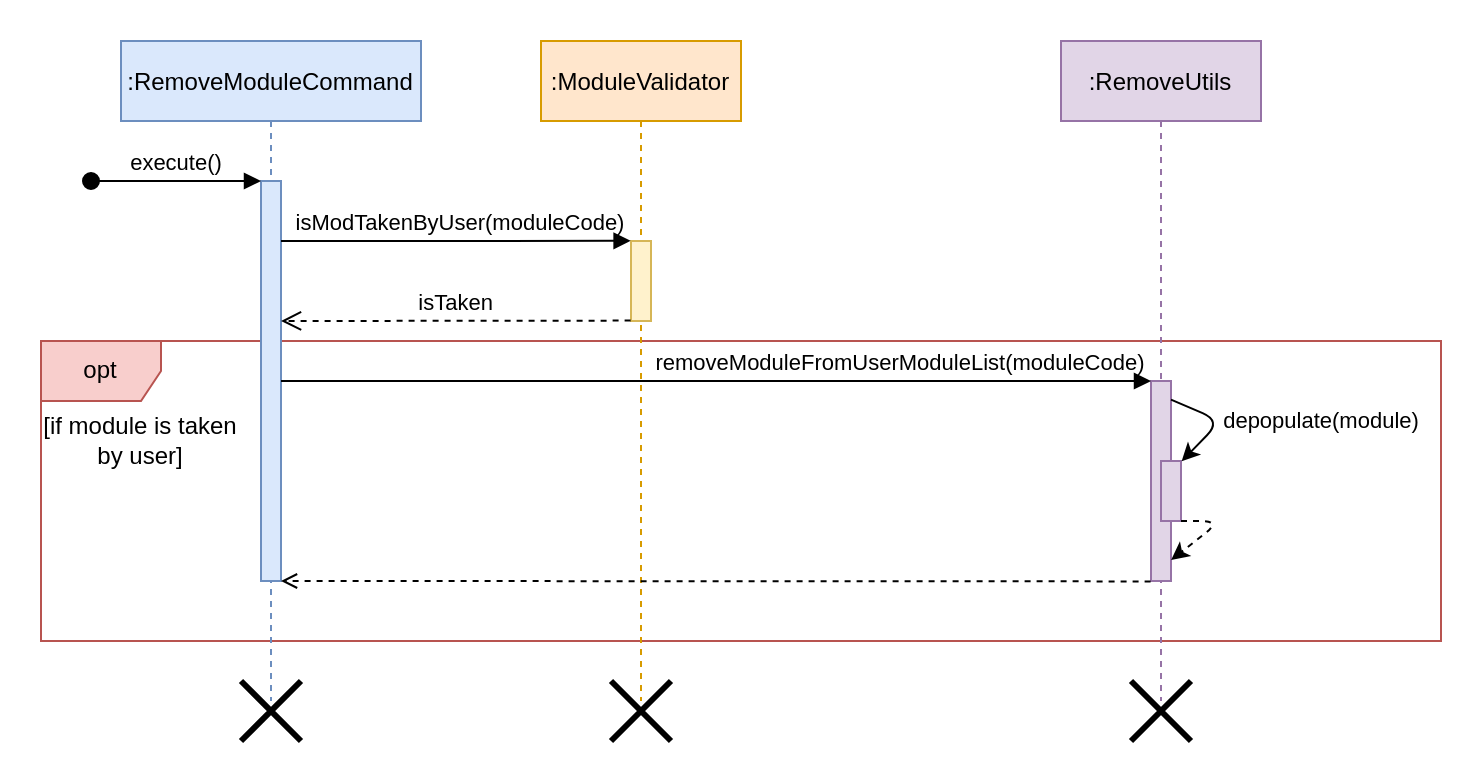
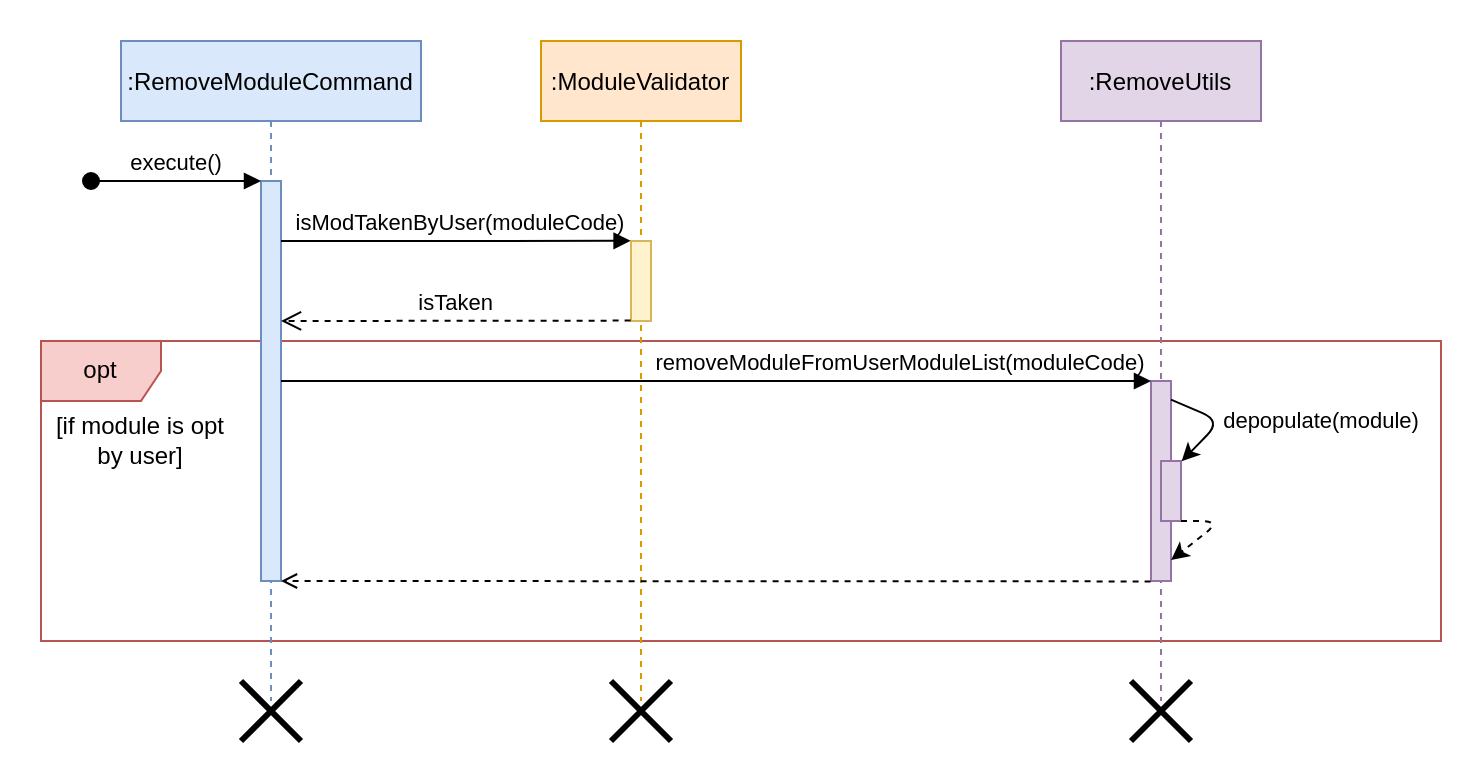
node "[if module is taken by user]": label "[if module is taken by user]" -> "[if module is opt by user]"
